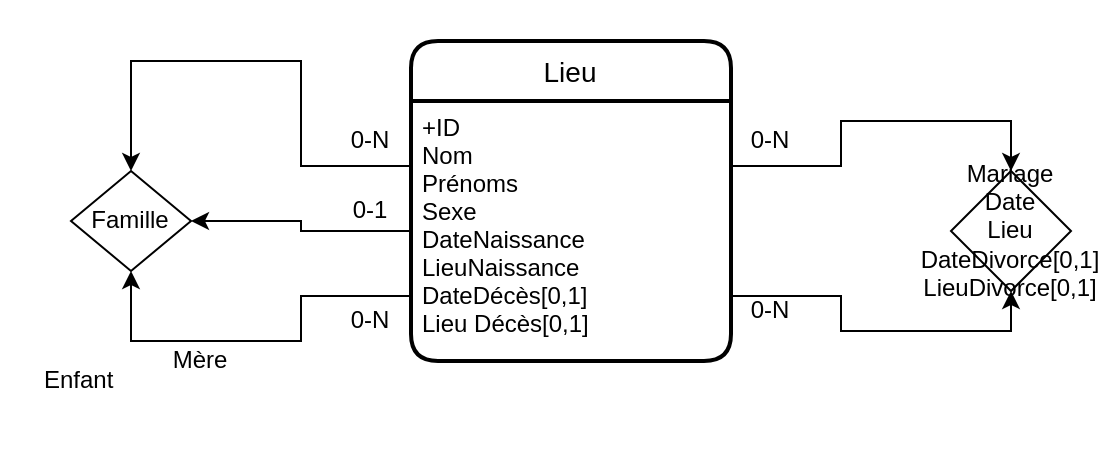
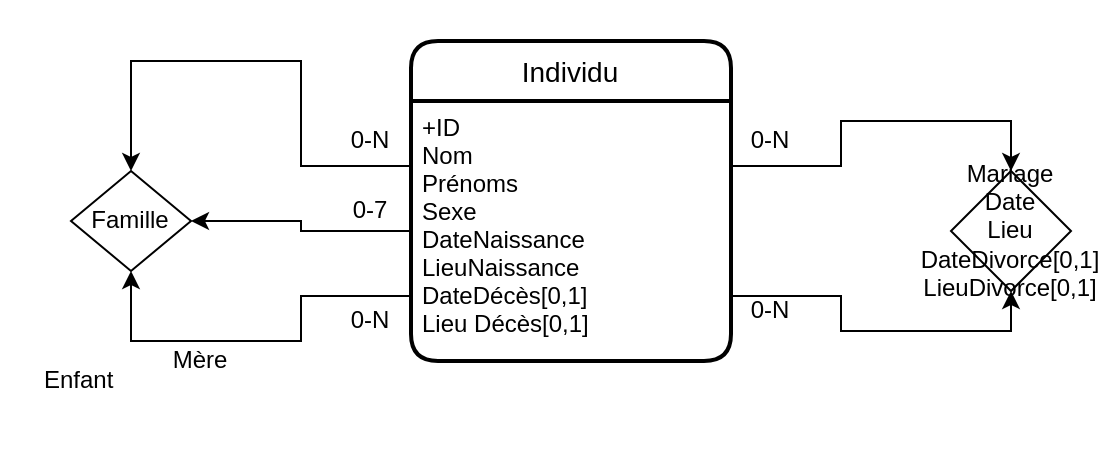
node "Lieu": label "Lieu" -> "Individu"
node "0-1": label "0-1" -> "0-7"
